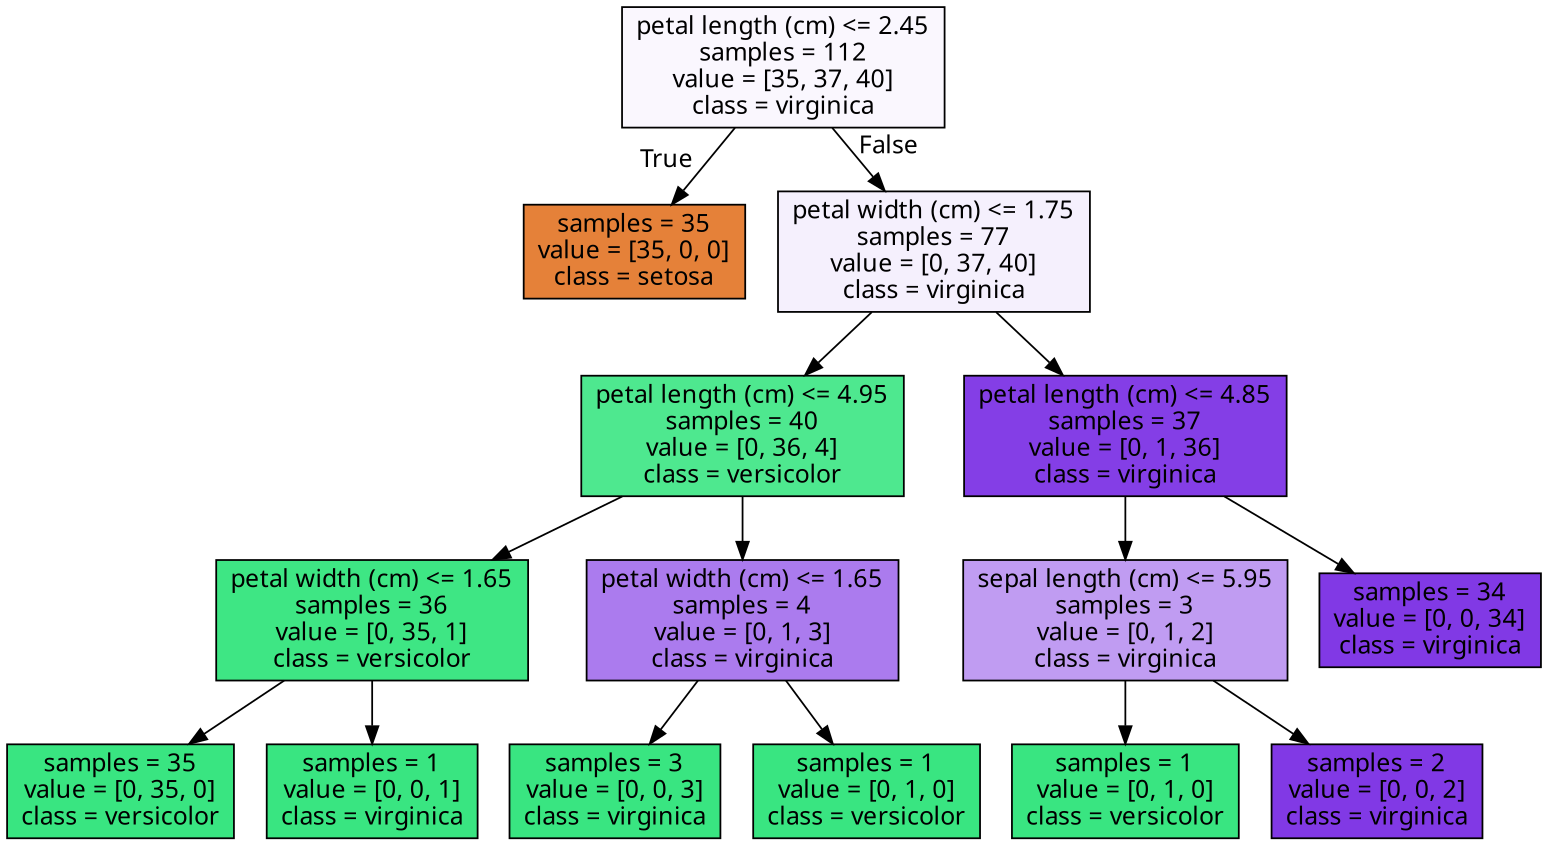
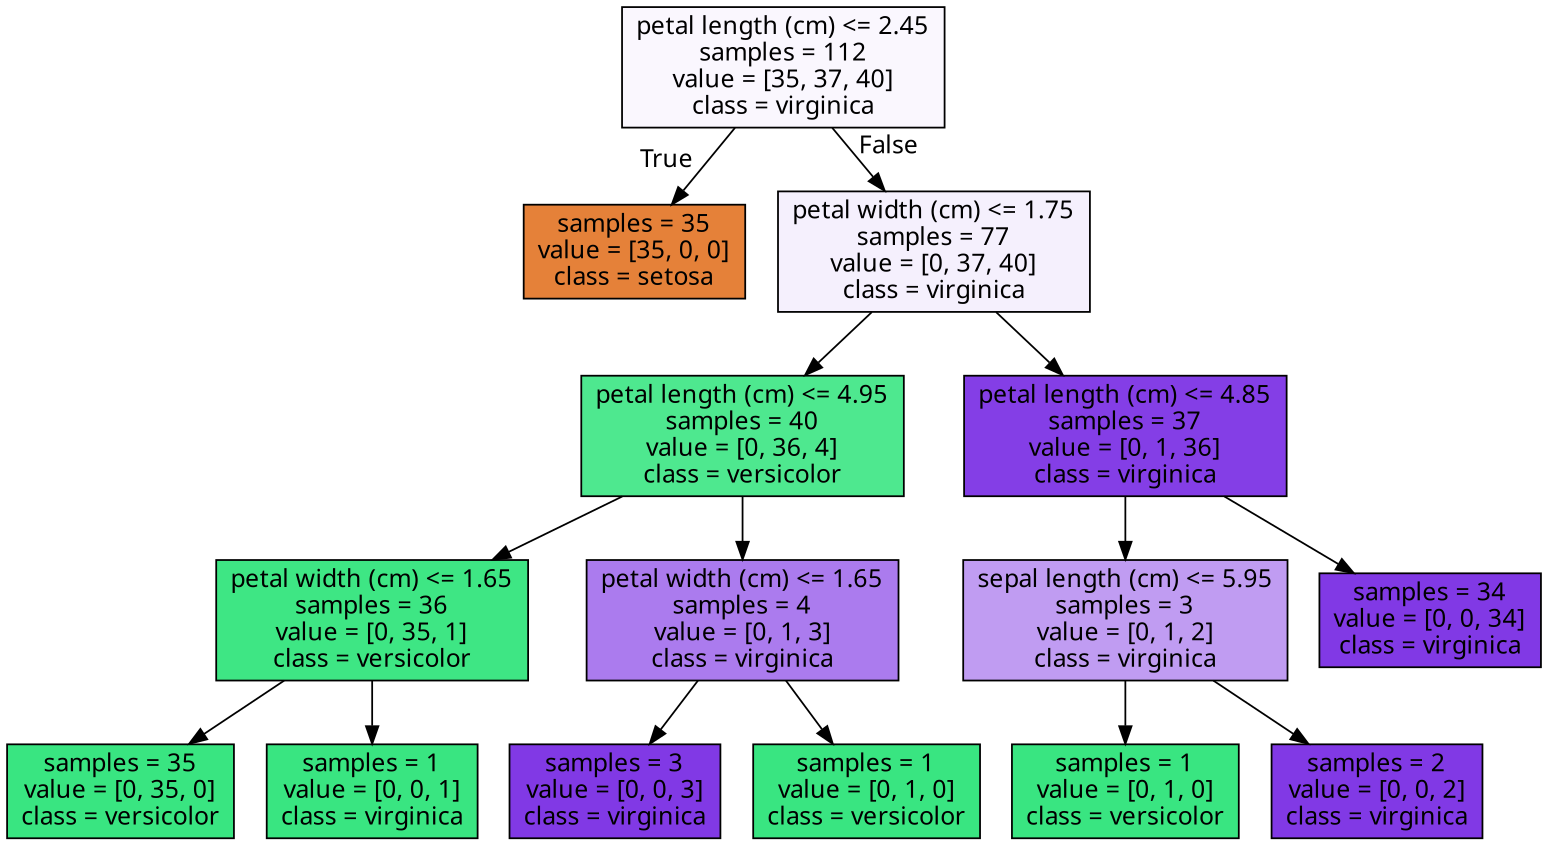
node "samples = 3 value = [0, 0, 3] class = virginica": fillcolor #39e581ff -> #8139e5ff
